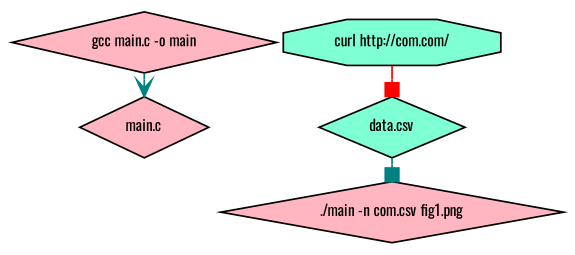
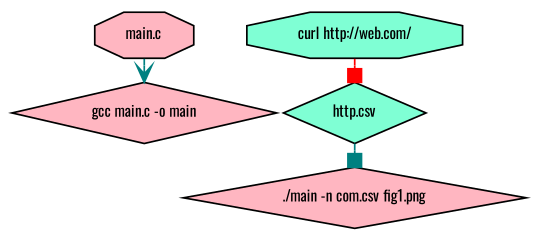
node "curl http://com.com/": label "curl http://com.com/" -> "curl http://web.com/"
edge "gcc main.c -o main" -> "main.c": reversed
node "main.c": shape diamond -> octagon
node "data.csv": label "data.csv" -> "http.csv"
